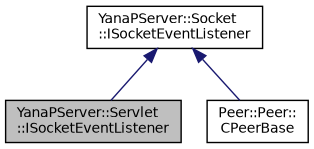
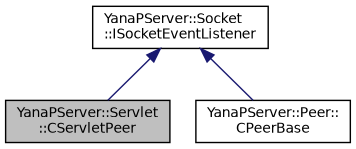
node "YanaPServer::Servlet ::ISocketEventListener": label "YanaPServer::Servlet ::ISocketEventListener" -> "YanaPServer::Servlet ::CServletPeer"
node "Peer::Peer:: CPeerBase": label "Peer::Peer:: CPeerBase" -> "YanaPServer::Peer:: CPeerBase"
